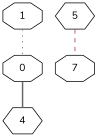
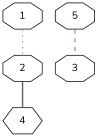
node "5": shape hexagon -> octagon
node "0": label "0" -> "2"
node "7": label "7" -> "3"
